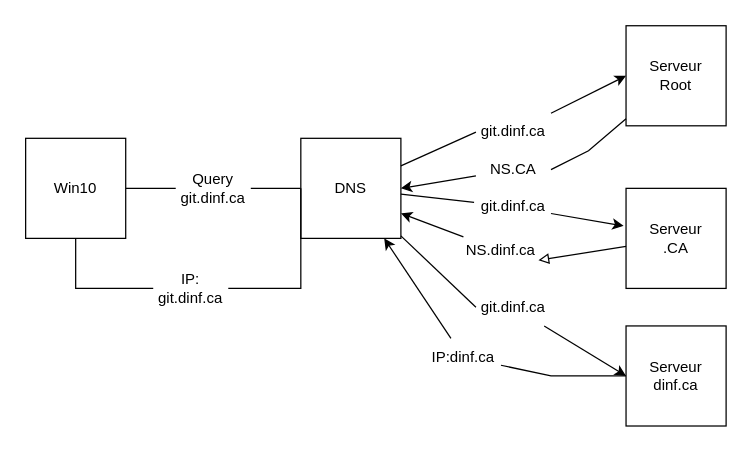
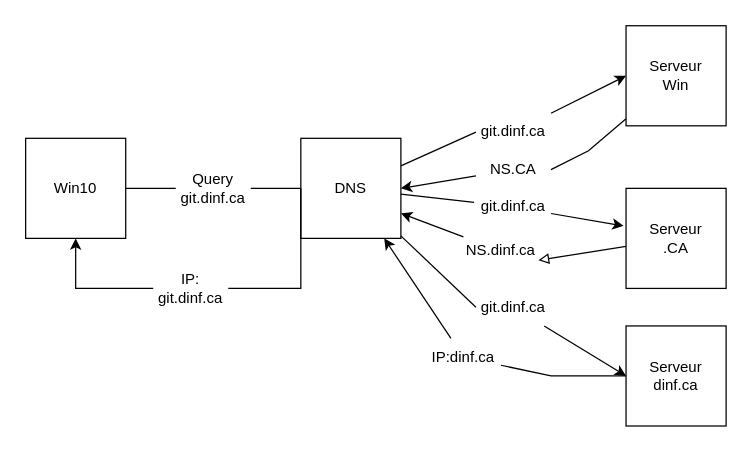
node "Serveur Root": label "Serveur Root" -> "Serveur Win"
edge "Win10" -- "IP: git.dinf.ca": arrowhead none -> classic
